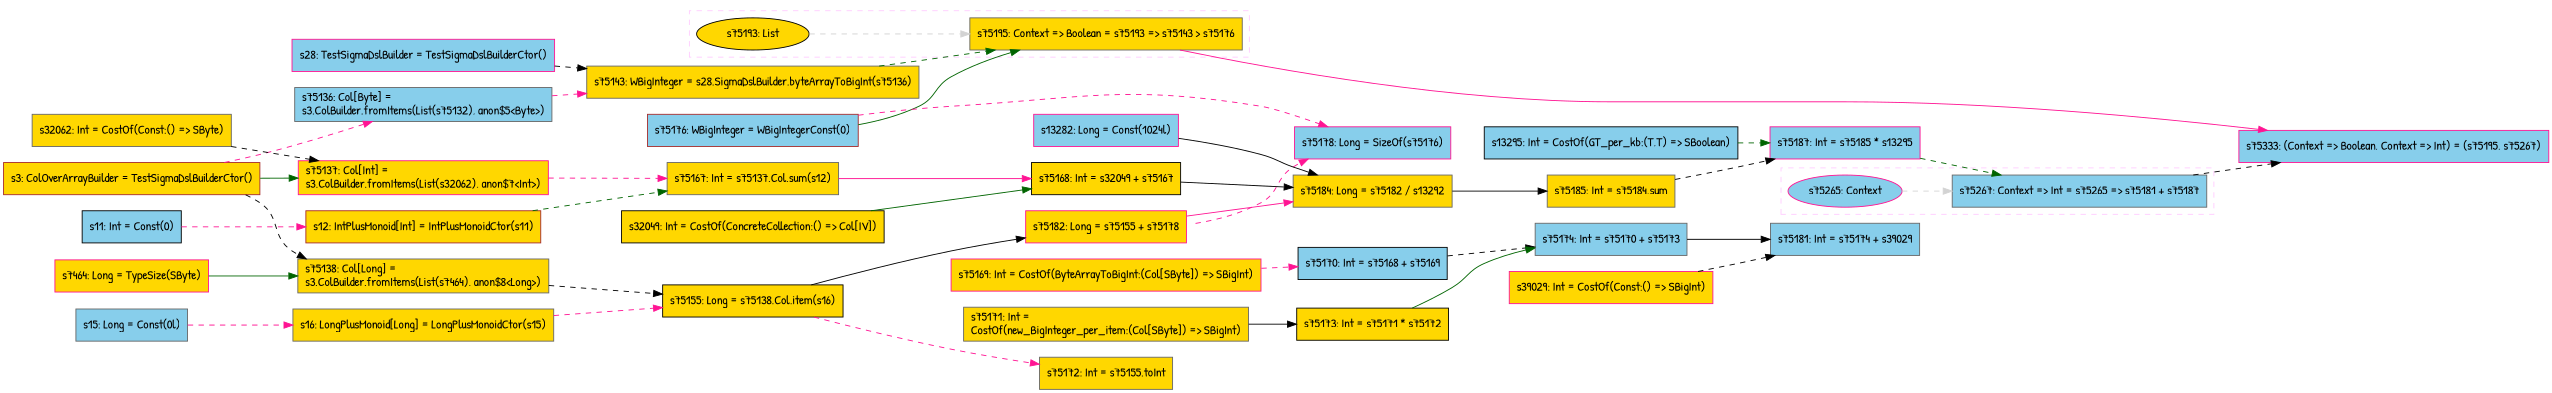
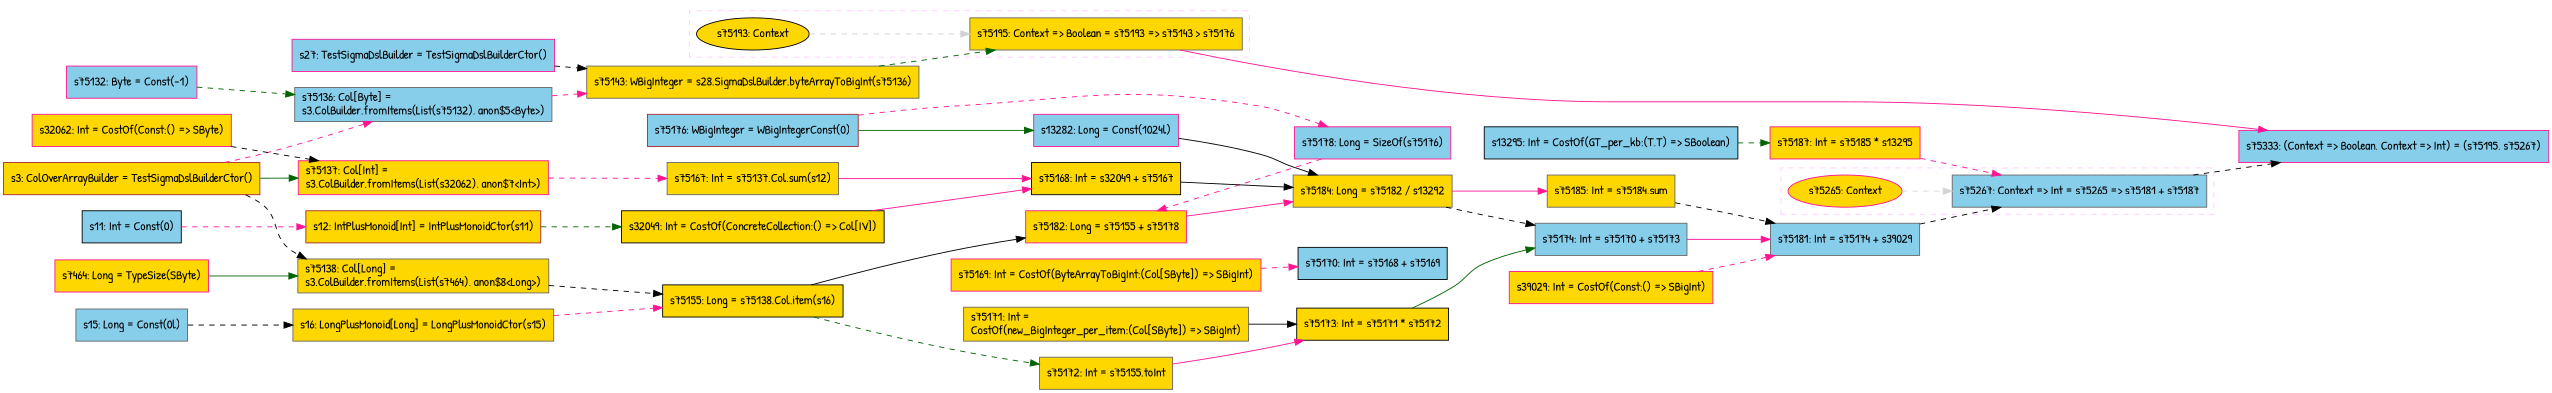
node "s75193: List": label "s75193: List" -> "s75193: Context"
node "s28: TestSigmaDslBuilder = TestSigmaDslBuilderCtor()": label "s28: TestSigmaDslBuilder = TestSigmaDslBuilderCtor()" -> "s27: TestSigmaDslBuilder = TestSigmaDslBuilderCtor()"
node "s75132: Byte = Const(-1)": added
edge "s75176: WBigInteger = WBigIntegerConst(0)" -> "s75195: Context => Boolean = s75193 => s75143 > s75176": now "s75176: WBigInteger = WBigIntegerConst(0)" -> "s13282: Long = Const(1024l)"
node "s32062: Int = CostOf(Const:() => SByte)": color gray40 -> deeppink
node "s75187: Int = s75185 * s13295": fillcolor skyblue -> gold
edge "s75187: Int = s75185 * s13295" -> "s75267: Context => Int = s75265 => s75181 + s75187": color darkgreen -> deeppink
edge "s75185: Int = s75184.sum" -> "s75187: Int = s75185 * s13295": now "s75185: Int = s75184.sum" -> "s75181: Int = s75174 + s39029"
edge "s75184: Long = s75182 / s13292" -> "s75185: Int = s75184.sum": color black -> deeppink
node "s75265: Context": fillcolor skyblue -> gold
edge "s75182: Long = s75155 + s75178" -> "s75178: Long = SizeOf(s75176)": reversed
edge "s32049: Int = CostOf(ConcreteCollection:() => Col[IV])" -> "s75168: Int = s32049 + s75167": color darkgreen -> deeppink
edge "s12: IntPlusMonoid[Int] = IntPlusMonoidCtor(s11)" -> "s75167: Int = s75137.Col.sum(s12)": now "s12: IntPlusMonoid[Int] = IntPlusMonoidCtor(s11)" -> "s32049: Int = CostOf(ConcreteCollection:() => Col[IV])"
edge "s75181: Int = s75174 + s39029" -> "s75267: Context => Int = s75265 => s75181 + s75187": added
edge "s75174: Int = s75170 + s75173" -> "s75181: Int = s75174 + s39029": color black -> deeppink
edge "s75170: Int = s75168 + s75169" -> "s75174: Int = s75170 + s75173": now "s75184: Long = s75182 / s13292" -> "s75174: Int = s75170 + s75173"
edge "s39029: Int = CostOf(Const:() => SBigInt)" -> "s75181: Int = s75174 + s39029": color black -> deeppink
edge "s15: Long = Const(0l)" -> "s16: LongPlusMonoid[Long] = LongPlusMonoidCtor(s15)": color deeppink -> black
edge "s75155: Long = s75138.Col.item(s16)" -> "s75172: Int = s75155.toInt": color deeppink -> darkgreen
edge "s75172: Int = s75155.toInt" -> "s75173: Int = s75171 * s75172": added
